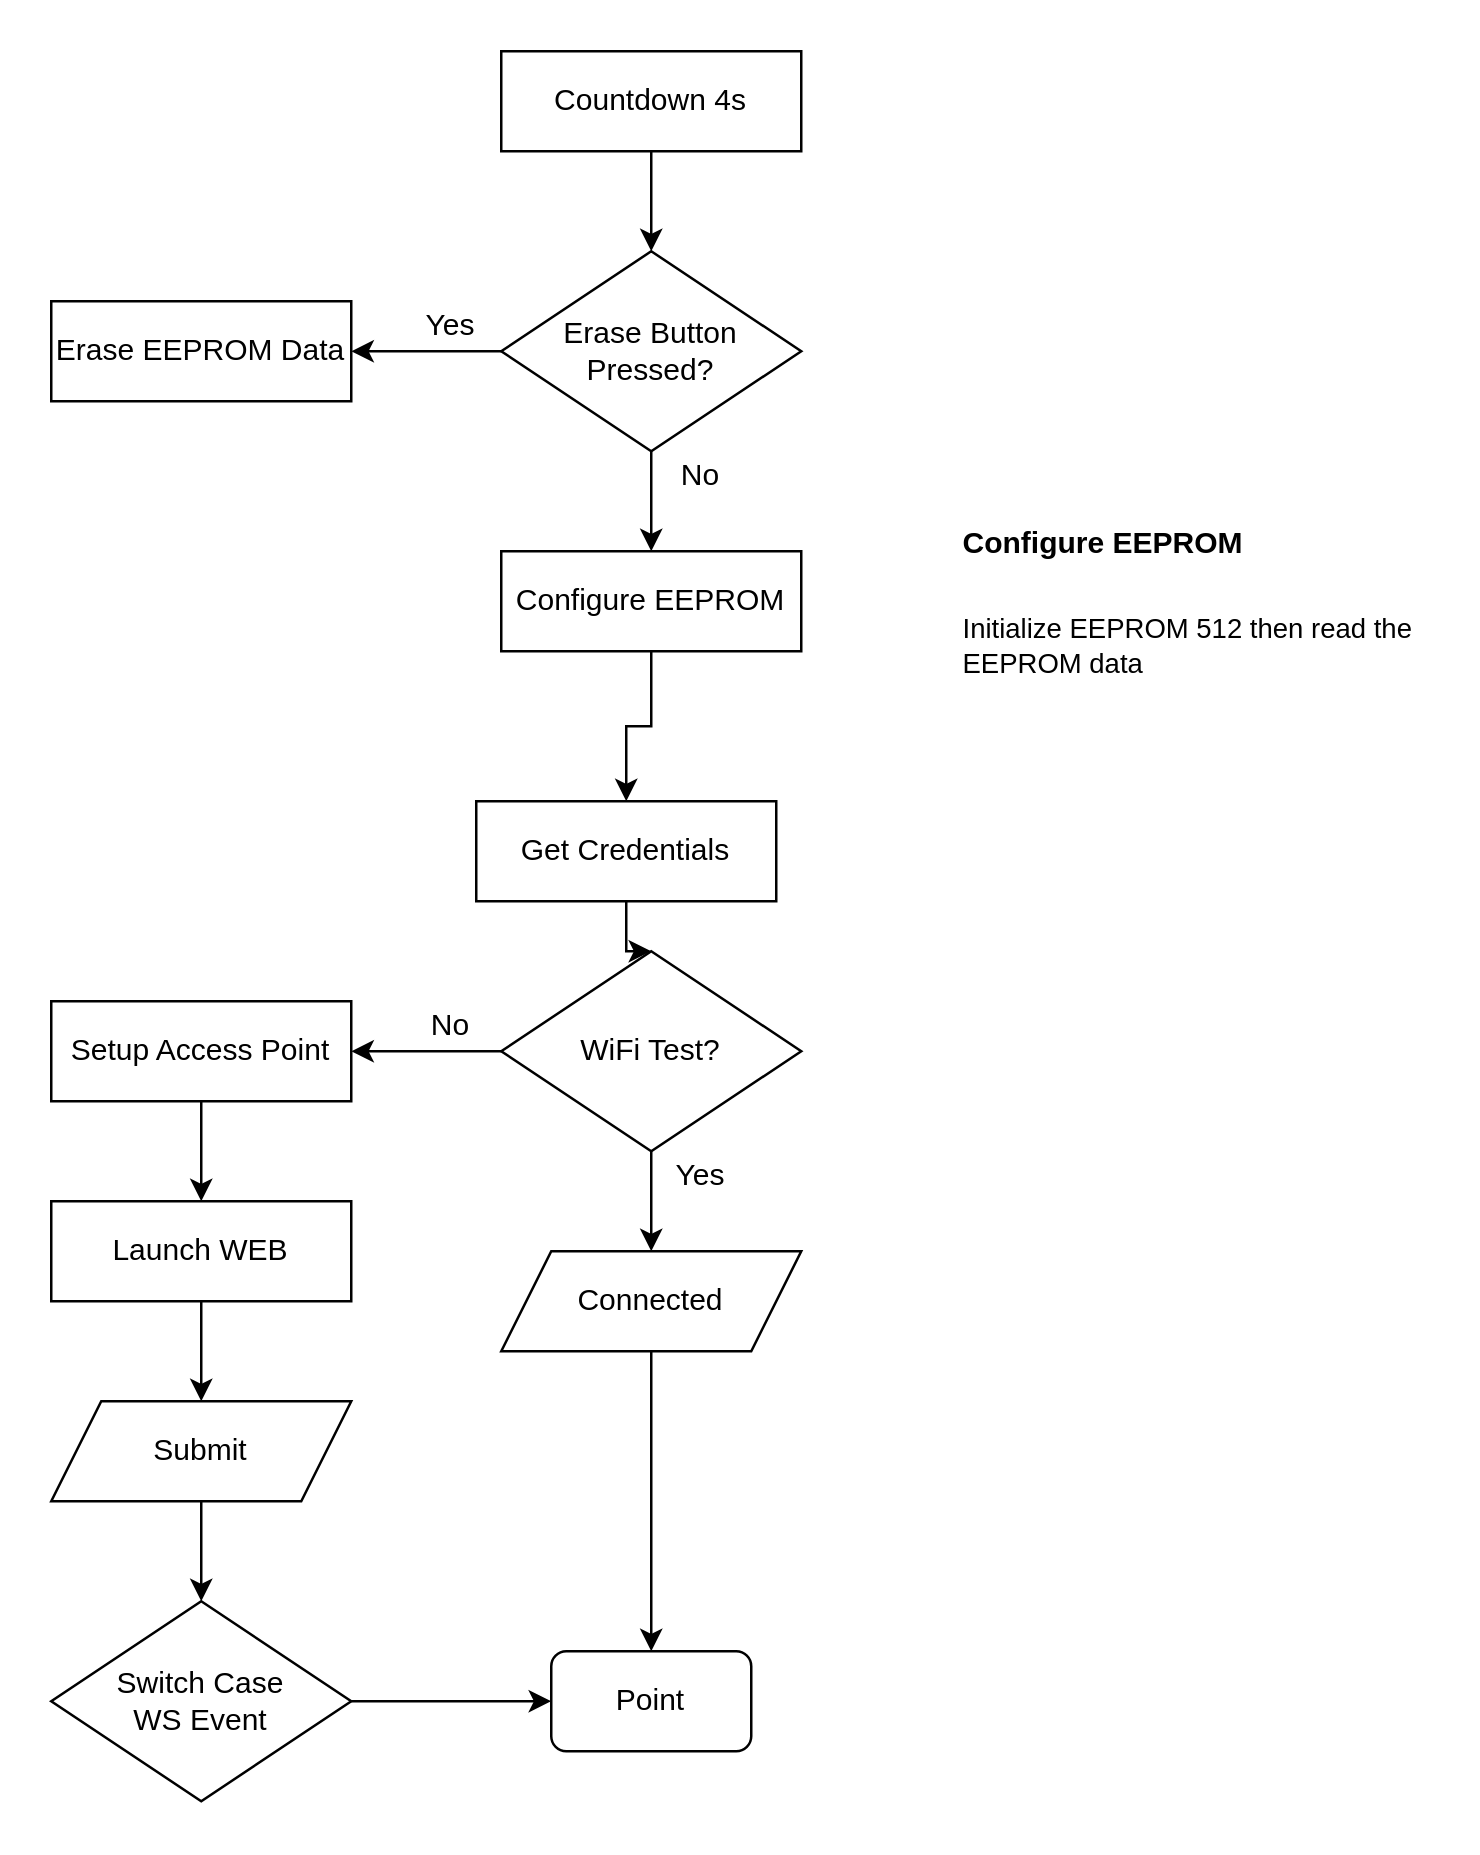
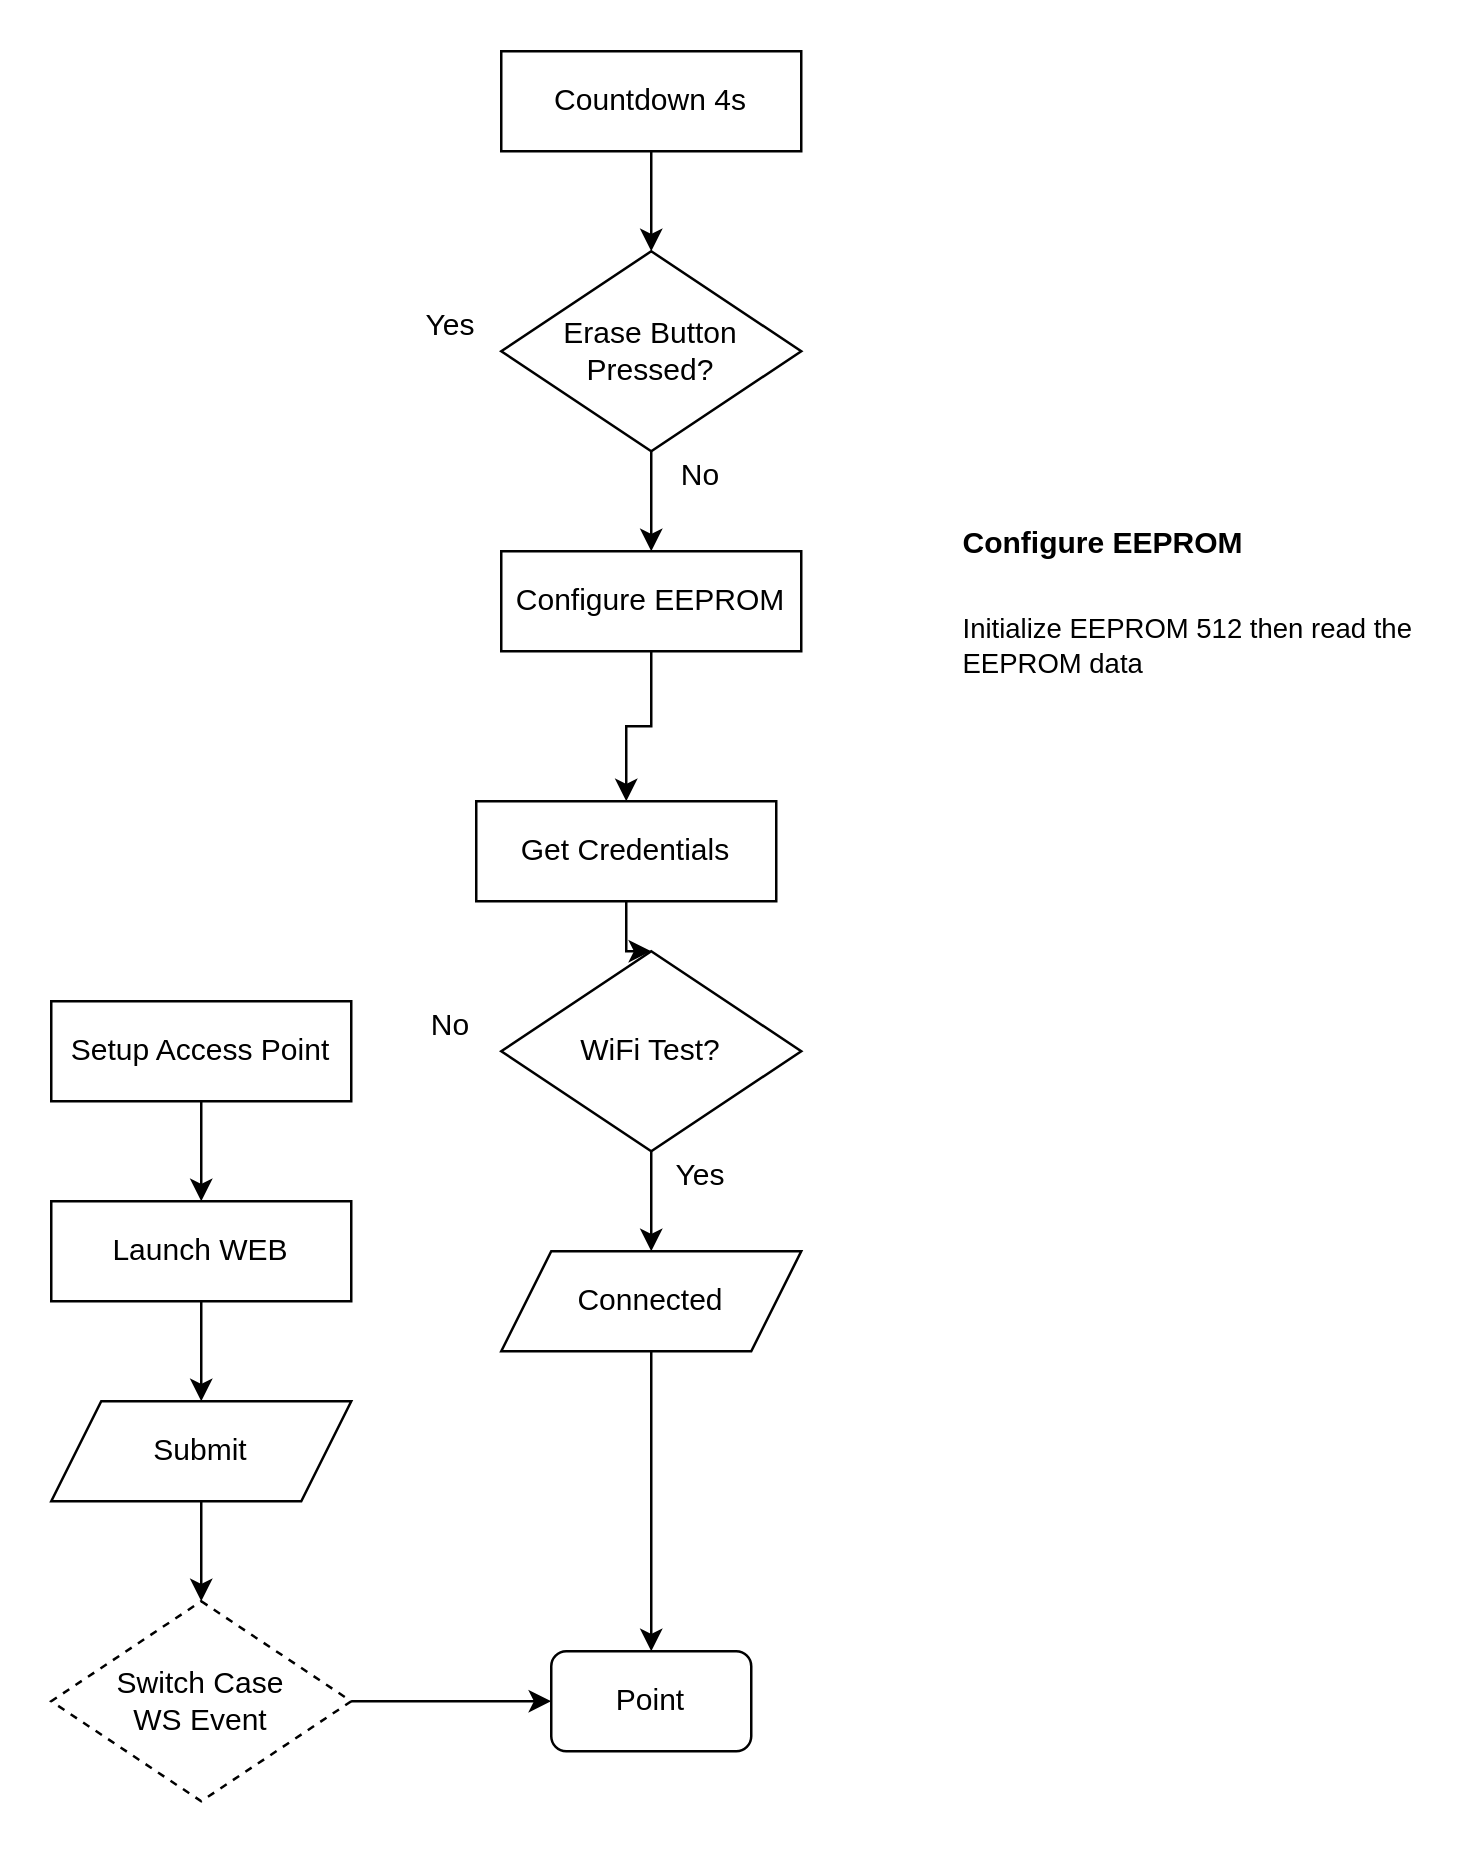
node "Erase EEPROM Data": removed
edge "Erase Button Pressed?" -> "Erase EEPROM Data": removed
edge "WiFi Test?" -> "Setup Access Point": removed
node "Switch Case WS Event": style solid -> dashed
